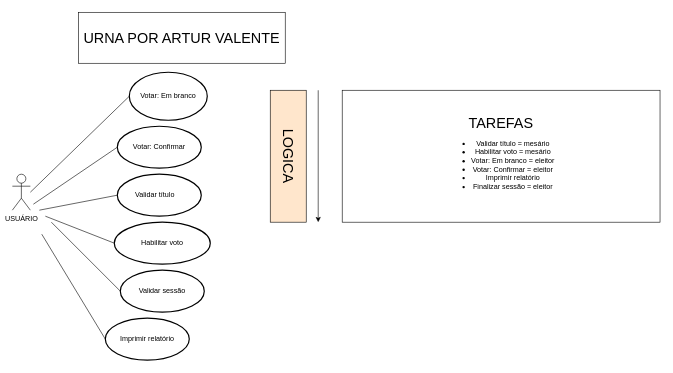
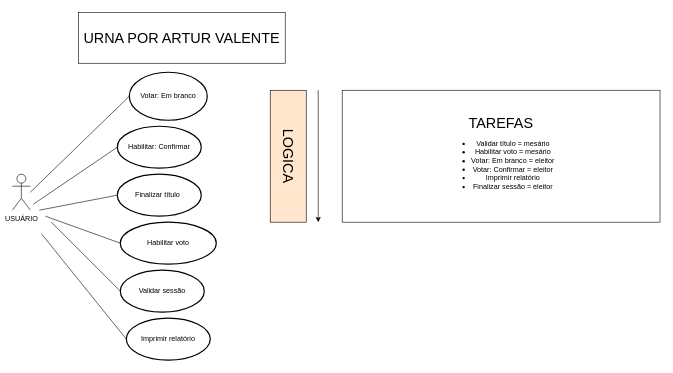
node "Votar: Confirmar": label "Votar: Confirmar" -> "Habilitar: Confirmar"
node "Validar título": label "Validar título" -> "Finalizar título"
node "Habilitar voto": moved (162, 243) -> (168, 243)
node "Imprimir relatório": moved (147, 339) -> (168, 339)
